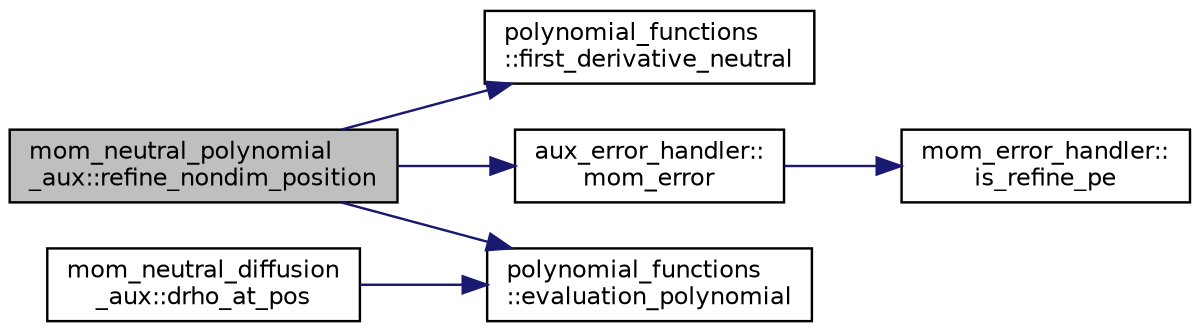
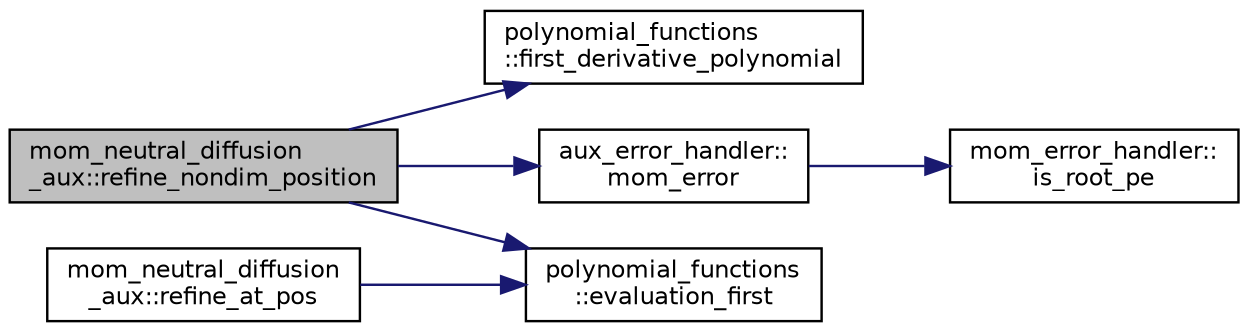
node "polynomial_functions ::first_derivative_neutral": label "polynomial_functions ::first_derivative_neutral" -> "polynomial_functions ::first_derivative_polynomial"
node "mom_neutral_polynomial _aux::refine_nondim_position": label "mom_neutral_polynomial _aux::refine_nondim_position" -> "mom_neutral_diffusion _aux::refine_nondim_position"
node "mom_error_handler:: is_refine_pe": label "mom_error_handler:: is_refine_pe" -> "mom_error_handler:: is_root_pe"
node "mom_neutral_diffusion _aux::drho_at_pos": label "mom_neutral_diffusion _aux::drho_at_pos" -> "mom_neutral_diffusion _aux::refine_at_pos"
node "polynomial_functions ::evaluation_polynomial": label "polynomial_functions ::evaluation_polynomial" -> "polynomial_functions ::evaluation_first"
